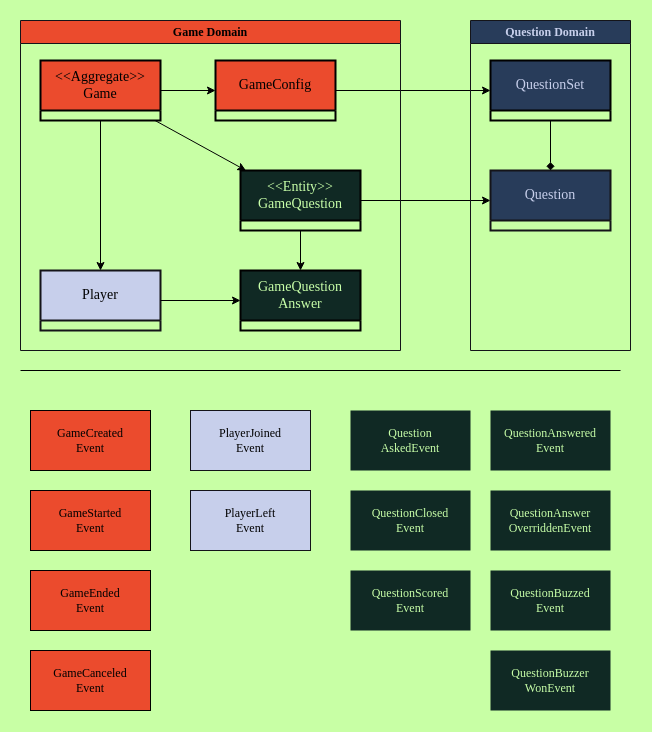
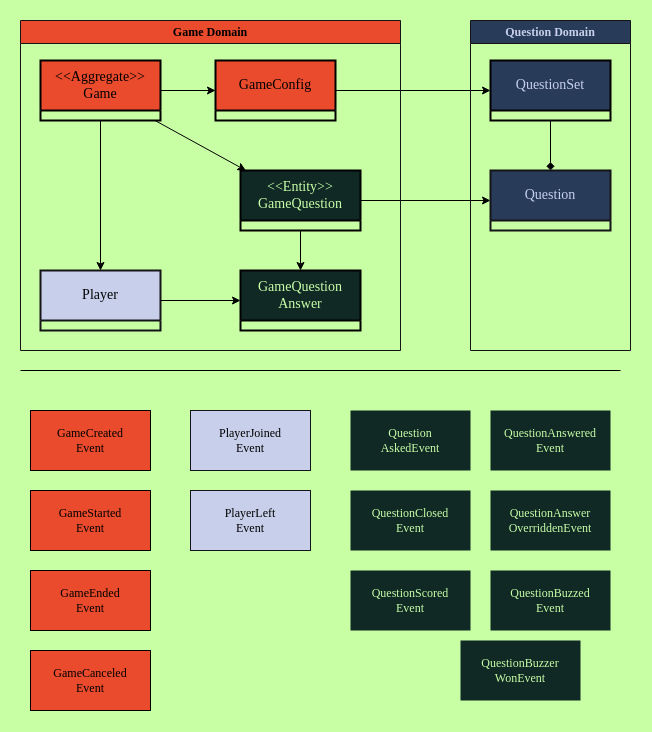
node "QuestionBuzzer WonEvent": moved (551, 681) -> (521, 671)
